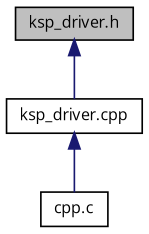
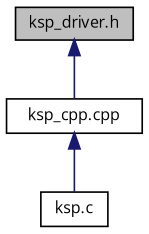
node "ksp_driver.cpp": label "ksp_driver.cpp" -> "ksp_cpp.cpp"
node "cpp.c": label "cpp.c" -> "ksp.c"
